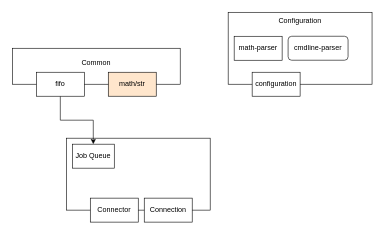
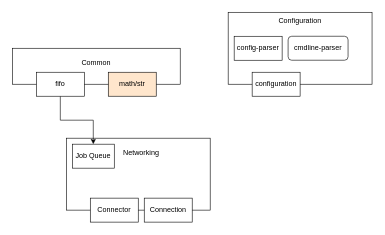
node "math-parser": label "math-parser" -> "config-parser"
node "Networking": added
